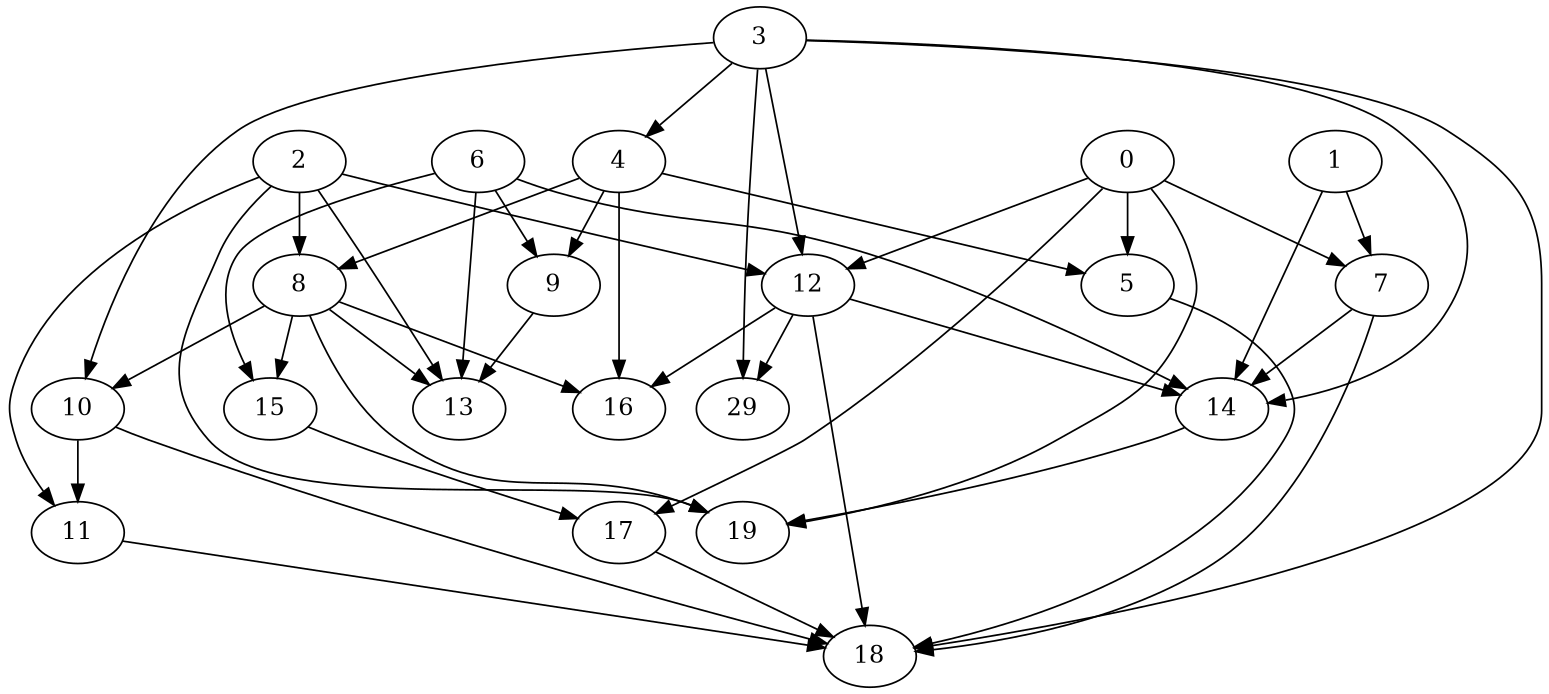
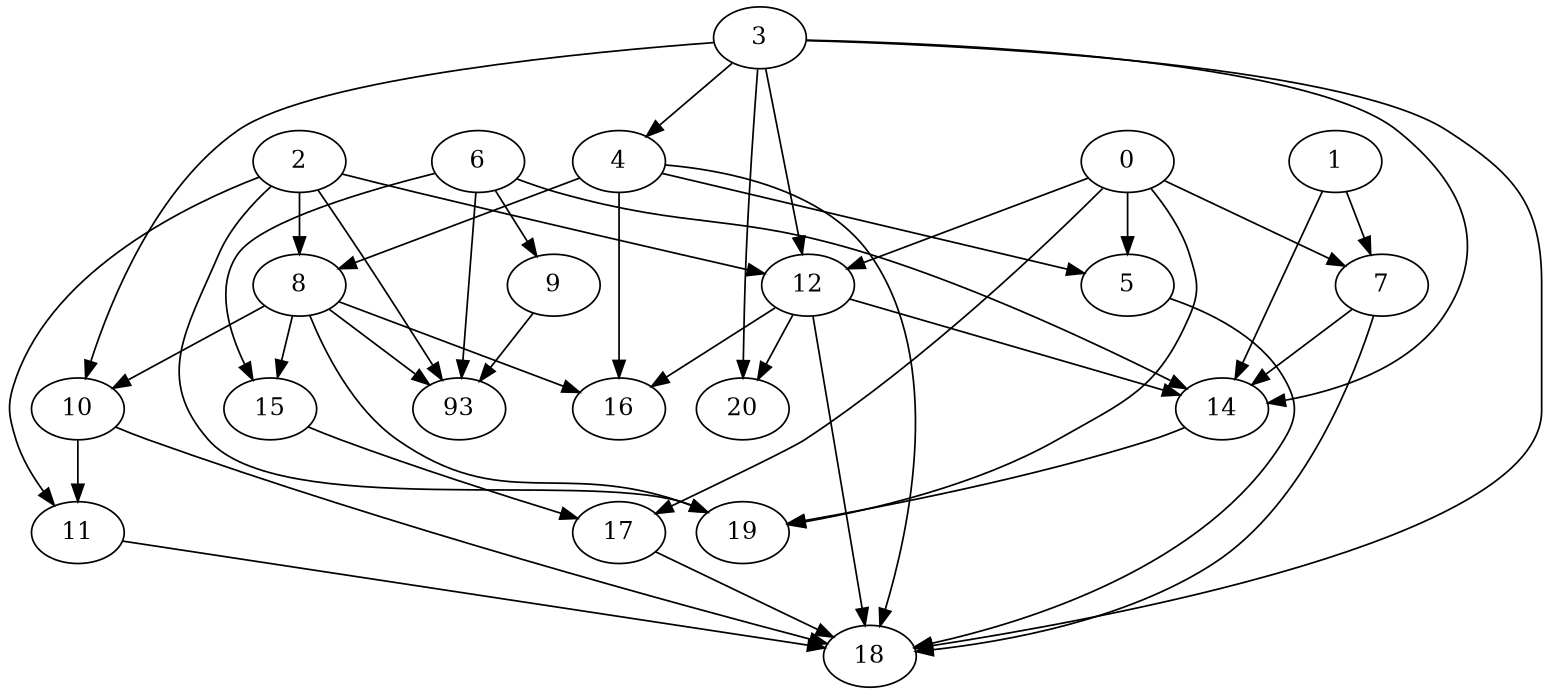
edge "4" -> "9": now "4" -> "18"
node "13": label "13" -> "93"
node "29": label "29" -> "20"
